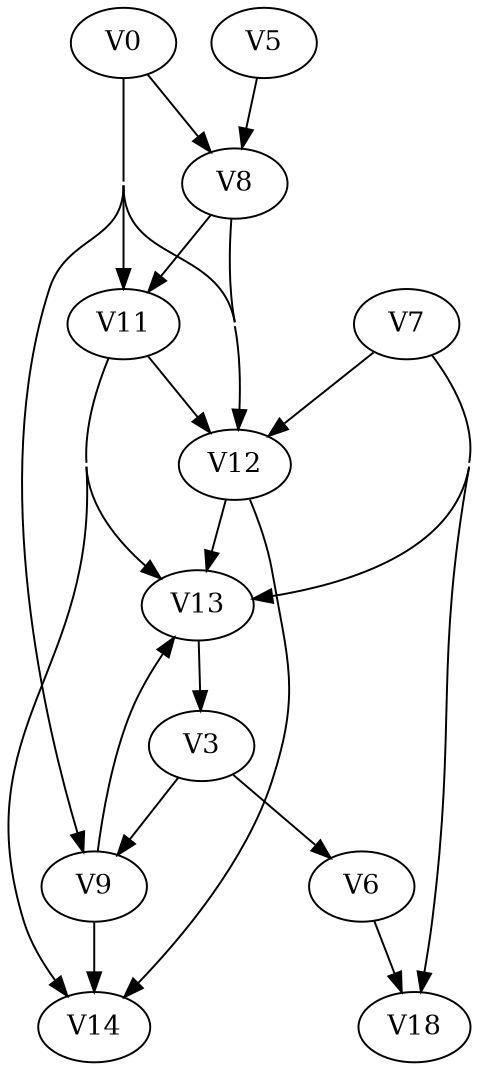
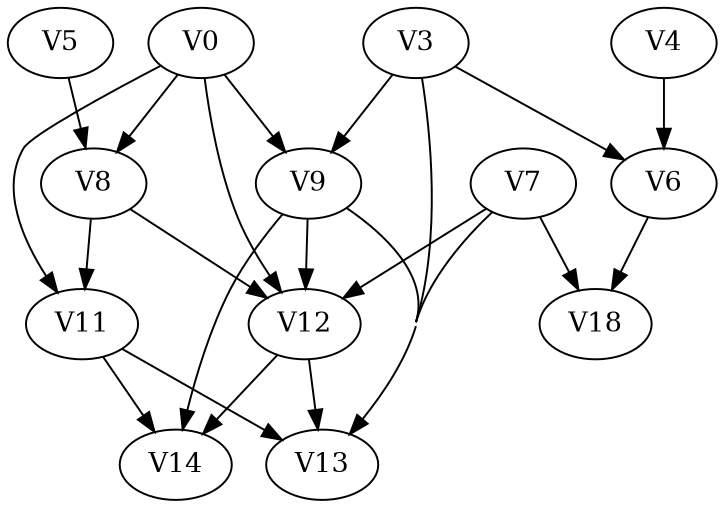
node "V4": added
edge "V11" -> "V12": now "V9" -> "V12"
edge "V13" -> "V3": reversed
